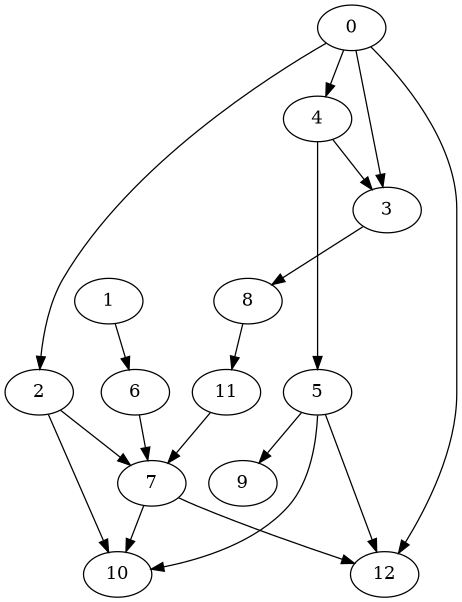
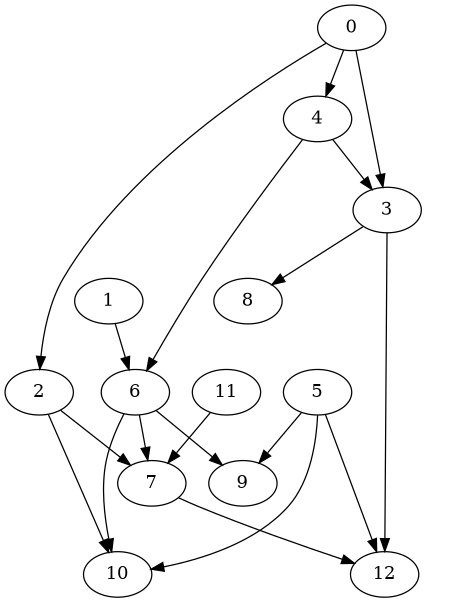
edge "4" -> "5": now "4" -> "6"
edge "0" -> "12": now "3" -> "12"
edge "8" -> "11": removed
edge "6" -> "9": added
edge "7" -> "10": now "6" -> "10"
